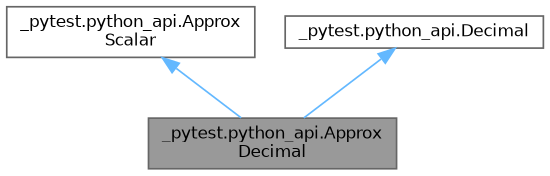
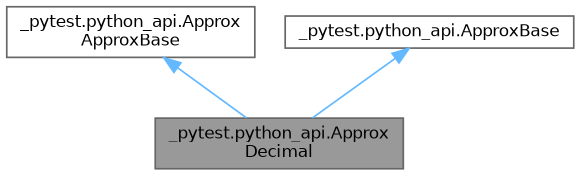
node "_pytest.python_api.Approx Scalar": label "_pytest.python_api.Approx Scalar" -> "_pytest.python_api.Approx ApproxBase"
node "_pytest.python_api.Decimal": label "_pytest.python_api.Decimal" -> "_pytest.python_api.ApproxBase"
